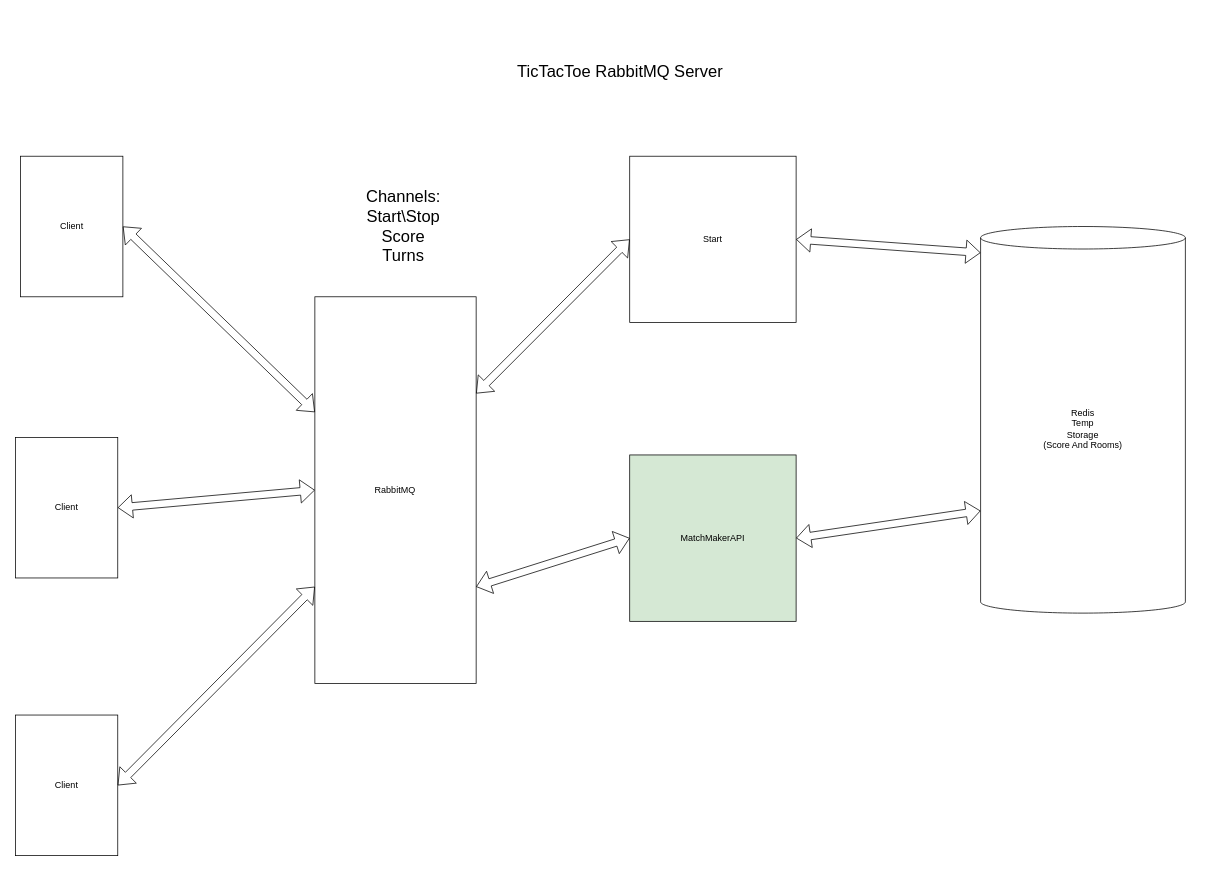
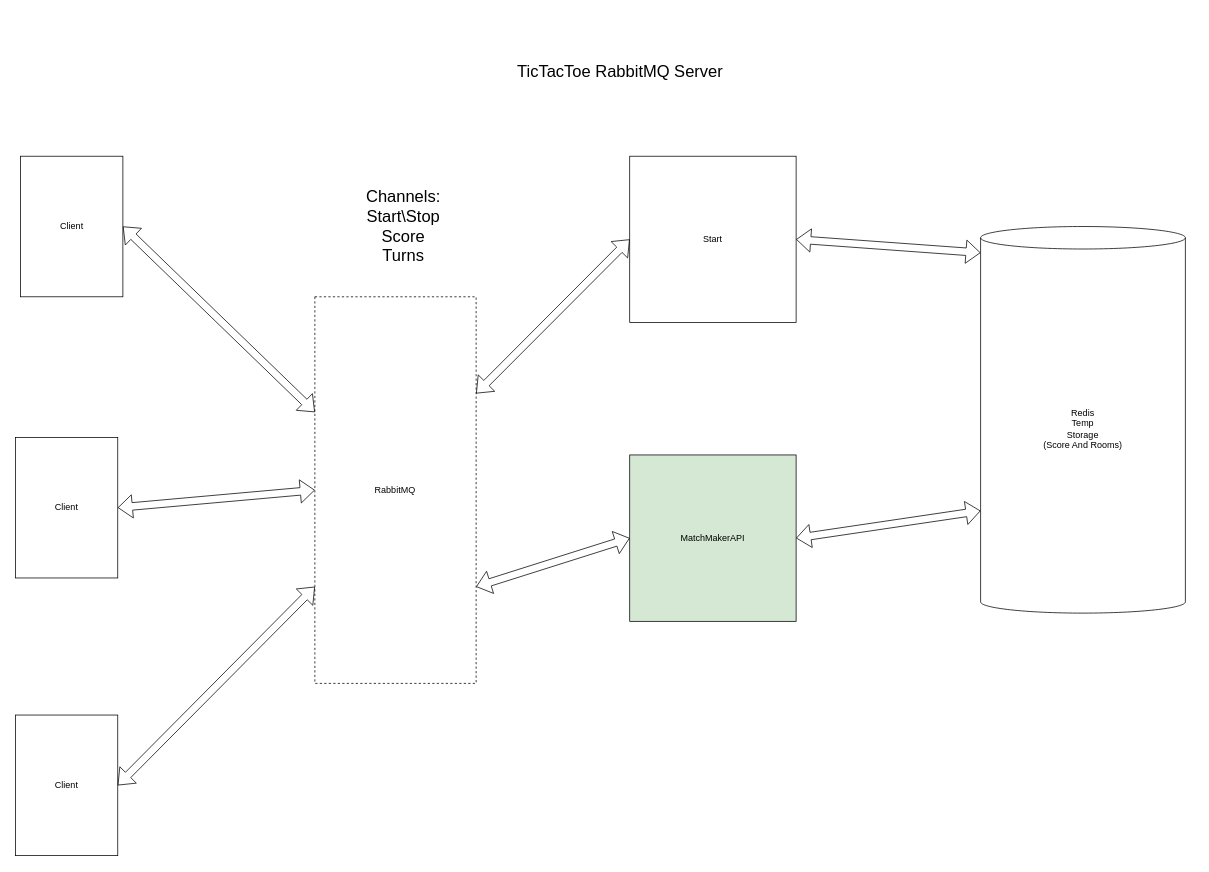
node "RabbitMQ": style solid -> dashed
